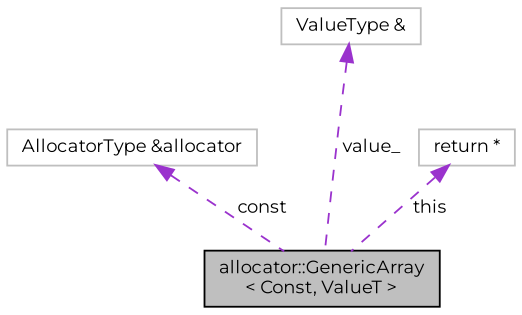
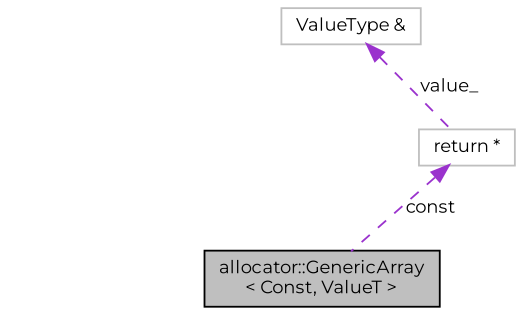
node "AllocatorType &allocator": removed
edge "allocator::GenericArray < Const, ValueT >" -> "ValueType &": now "return *" -> "ValueType &"
edge "allocator::GenericArray < Const, ValueT >" -> "return *": label " this" -> " const"
